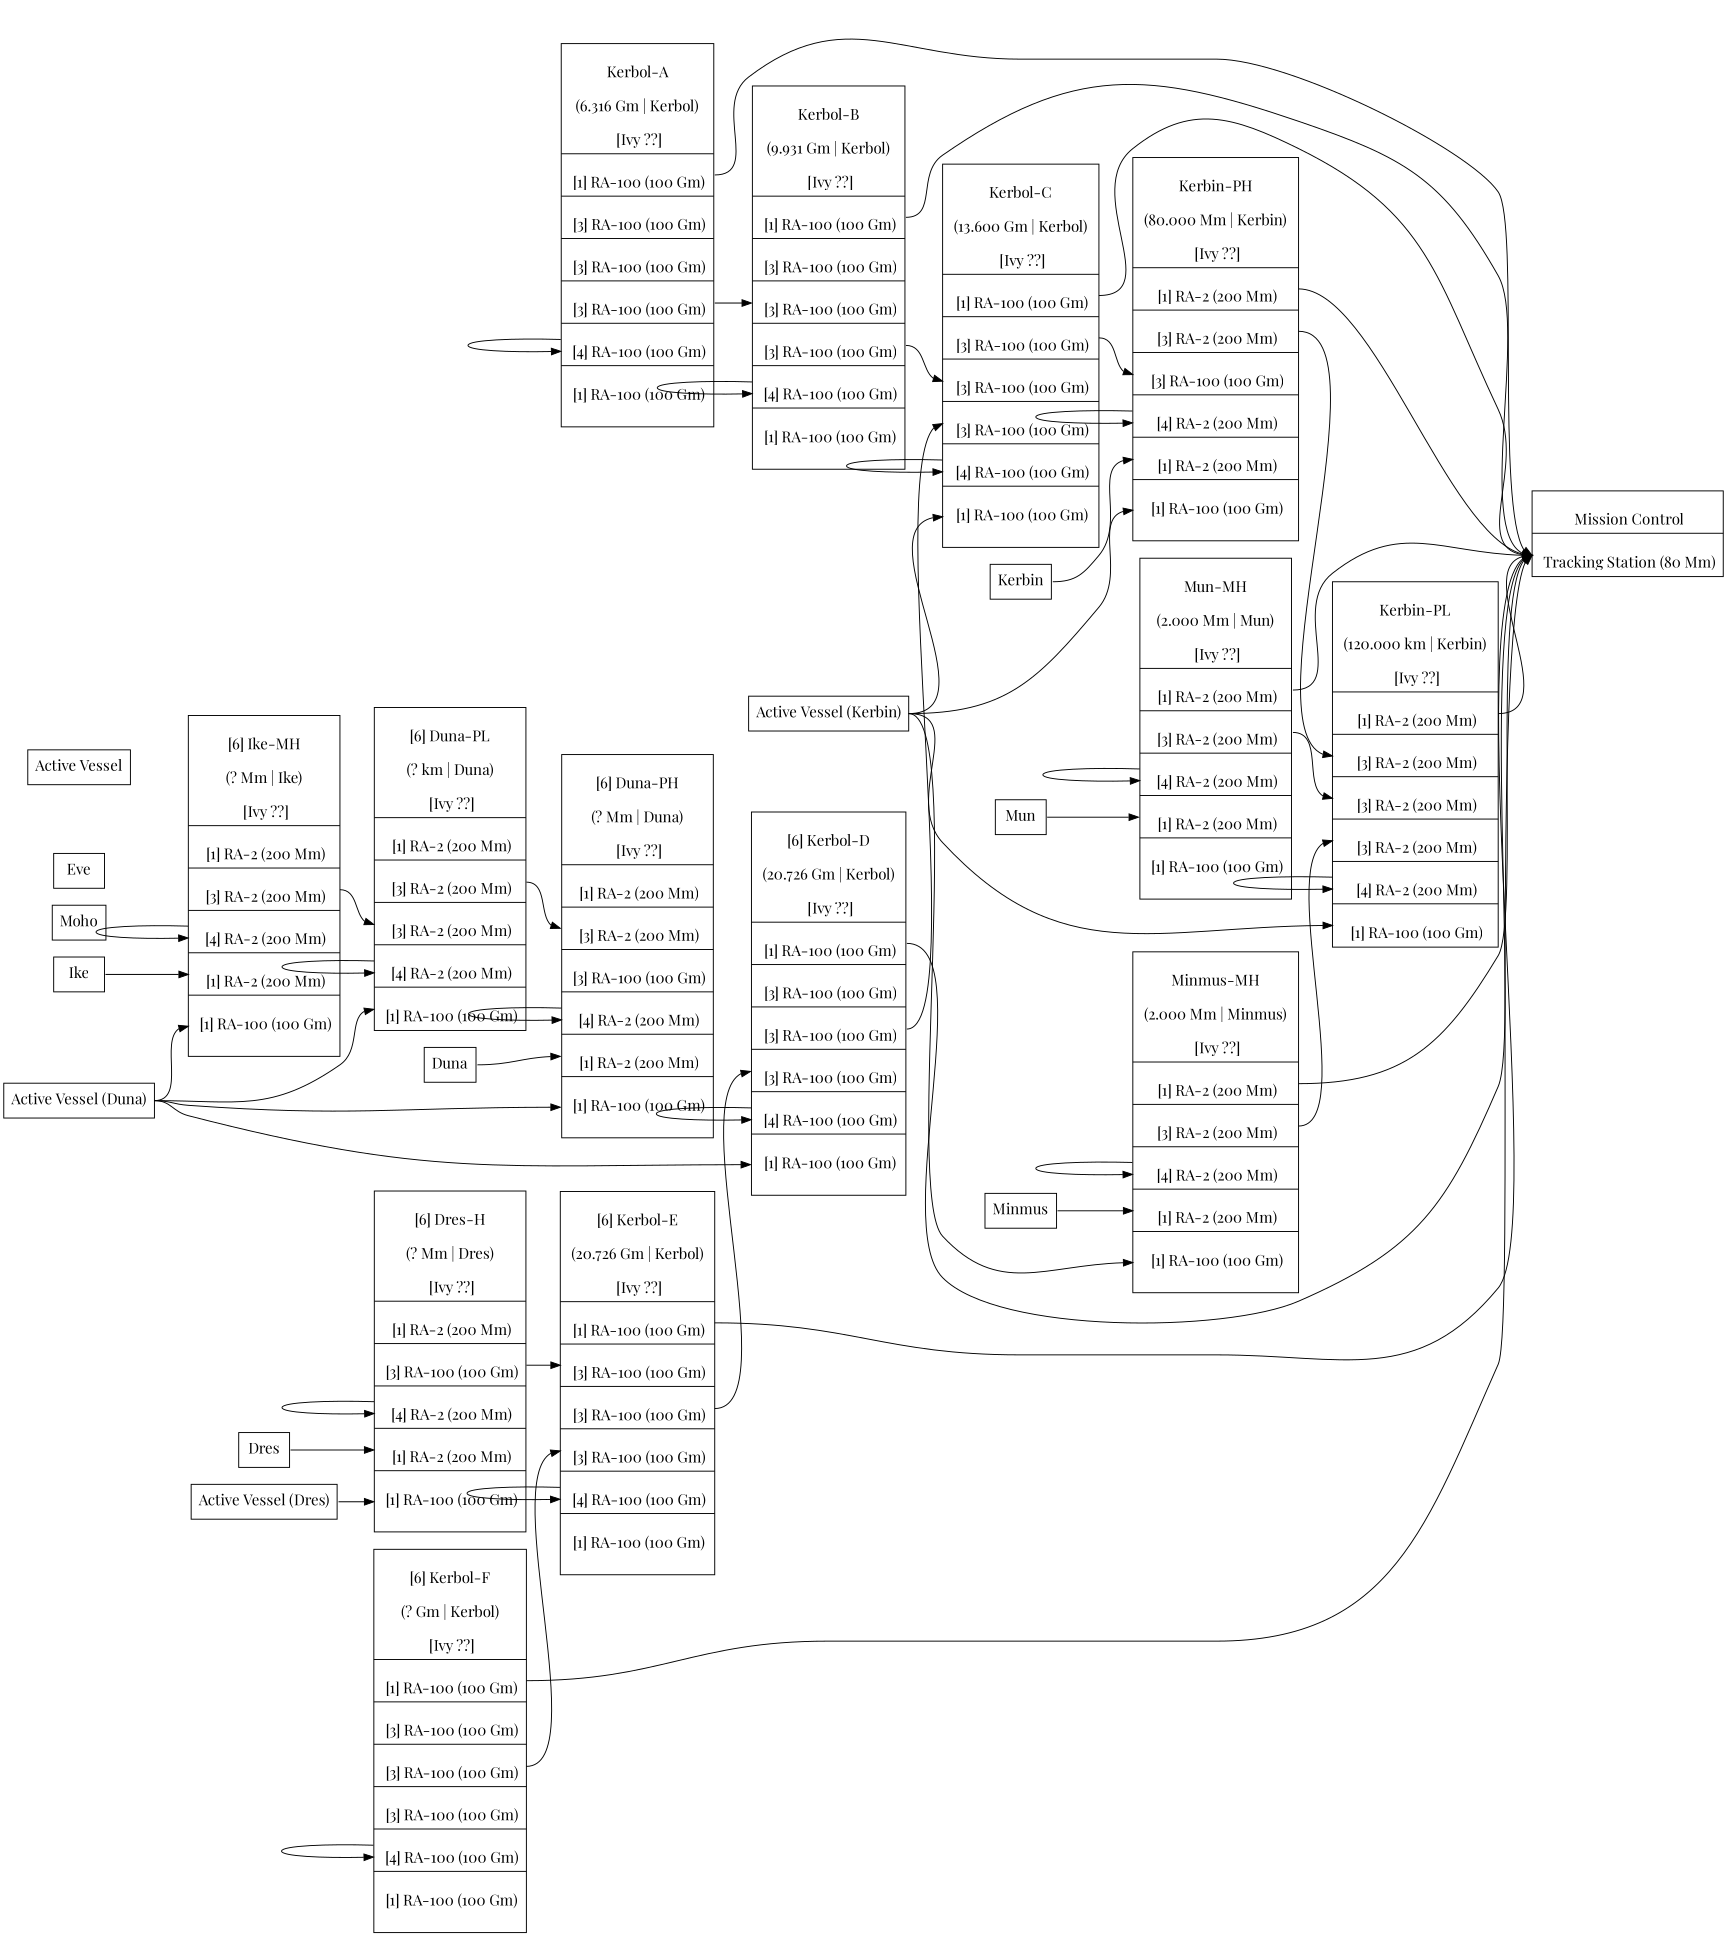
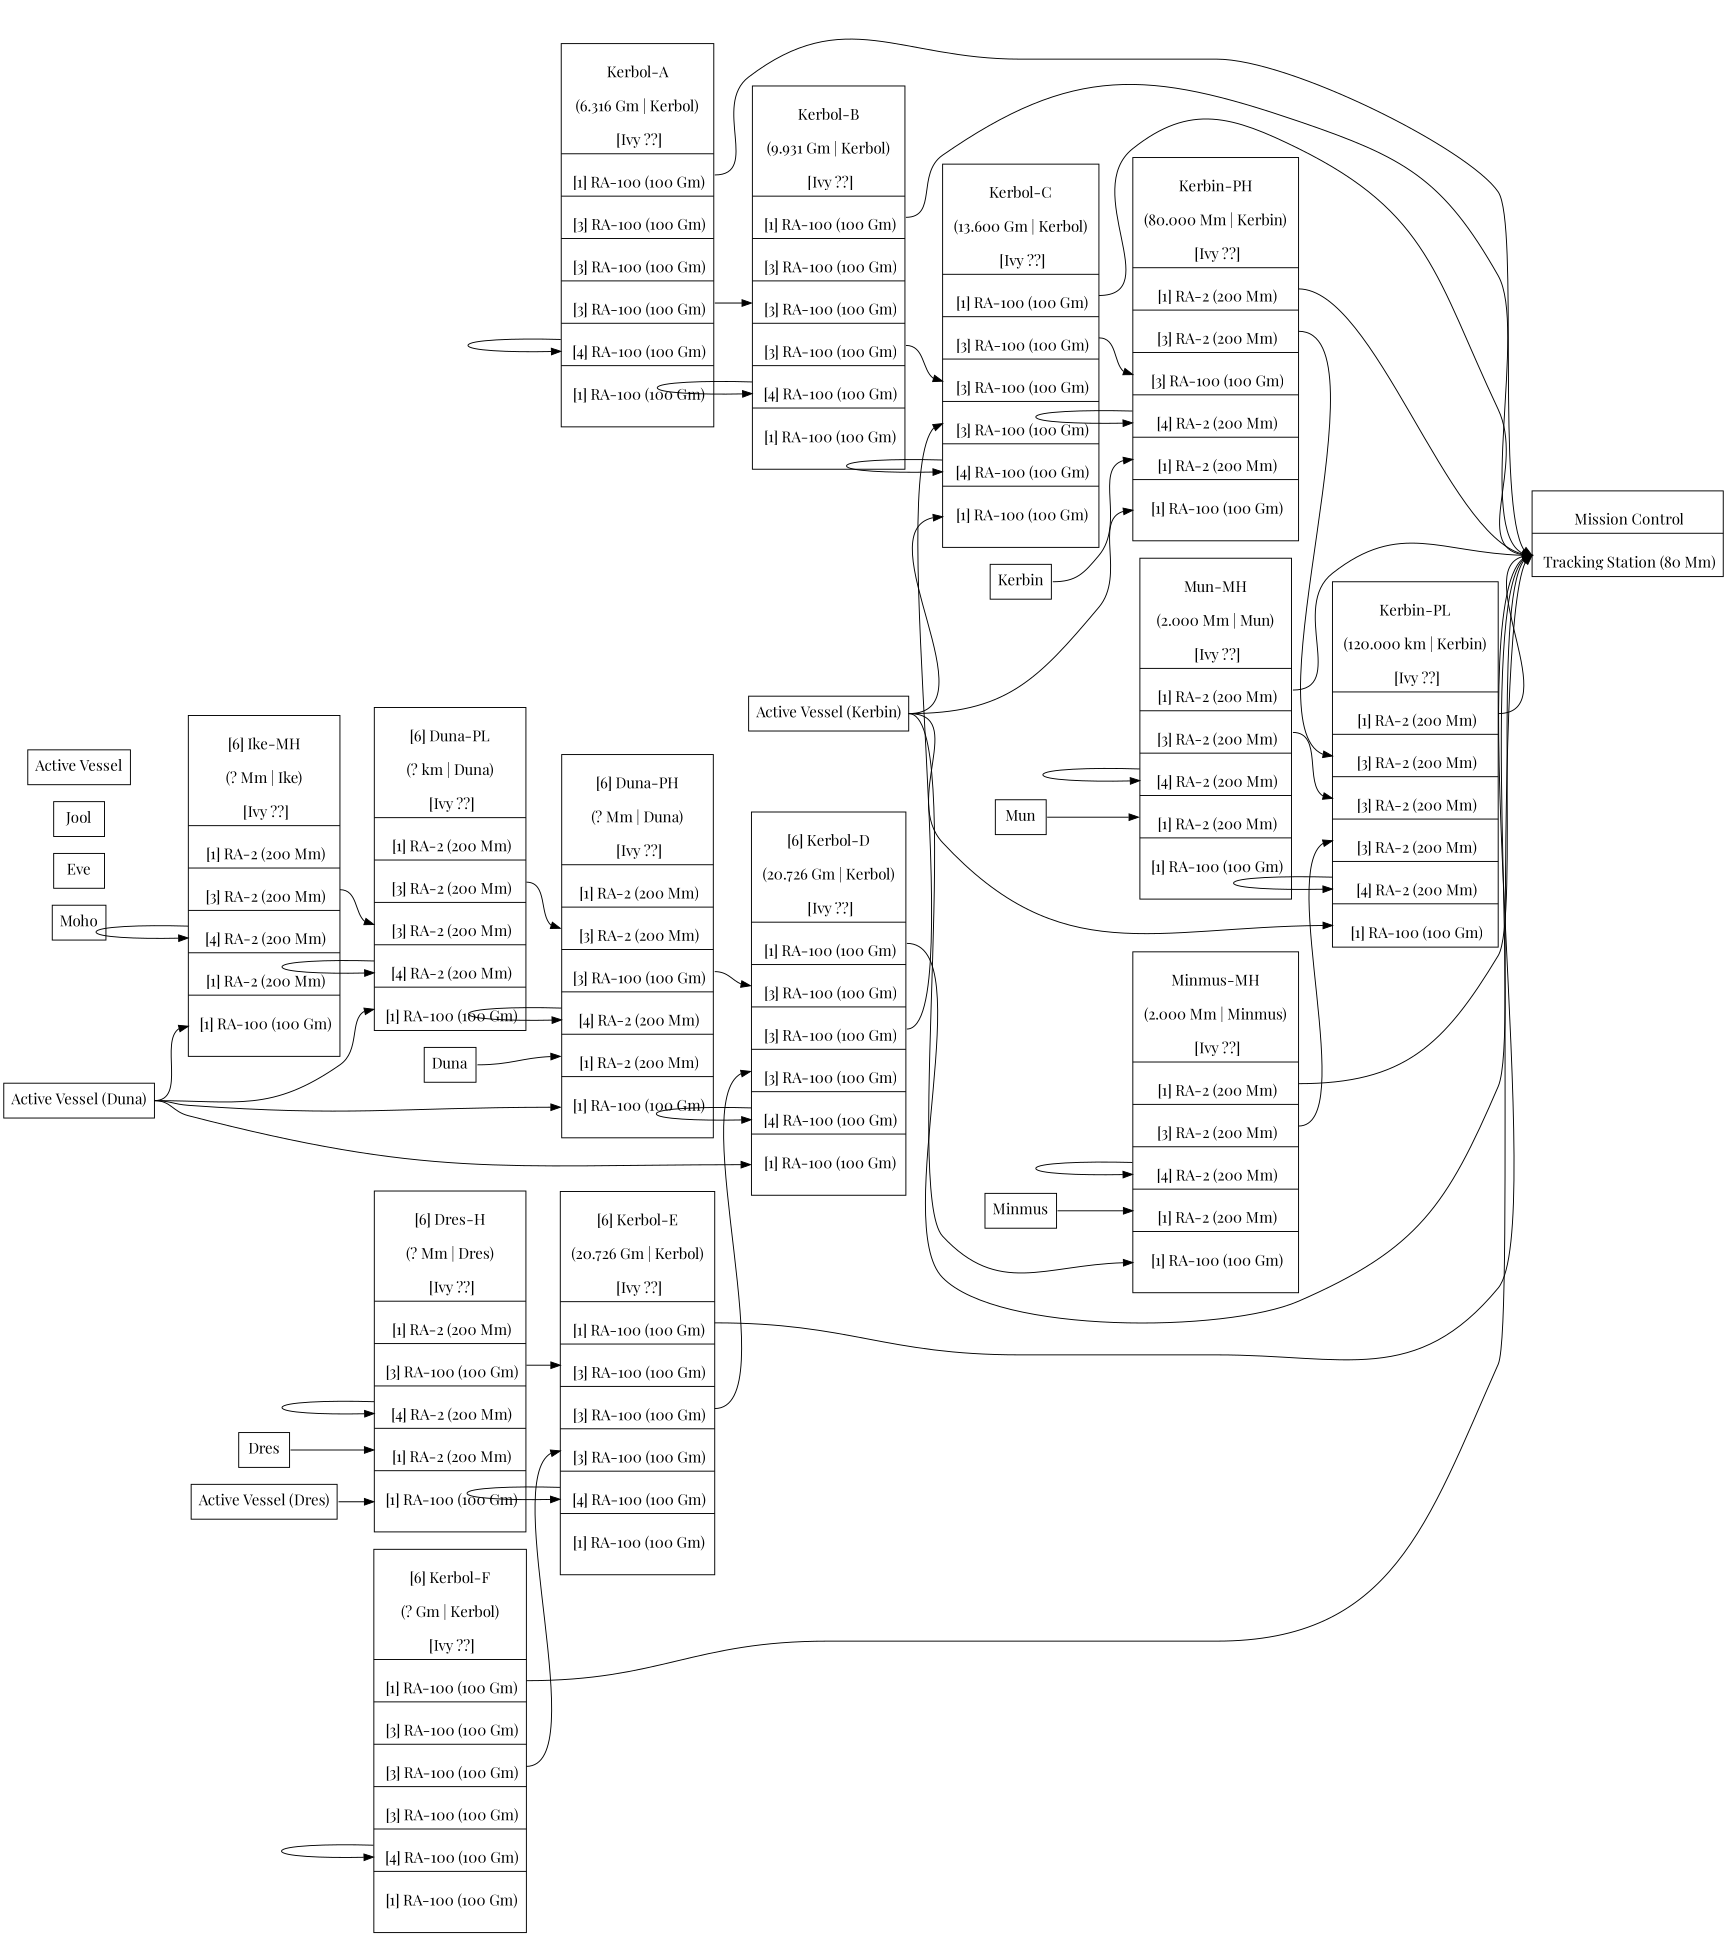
node "Jool": added
node "Ike": removed
edge "[6] Duna-PH" -> "[6] Kerbol-D": added
